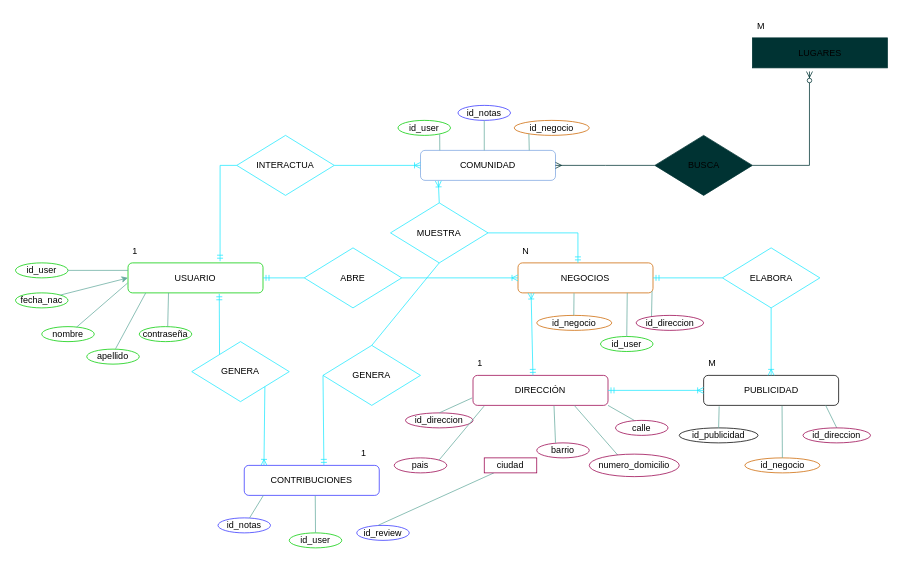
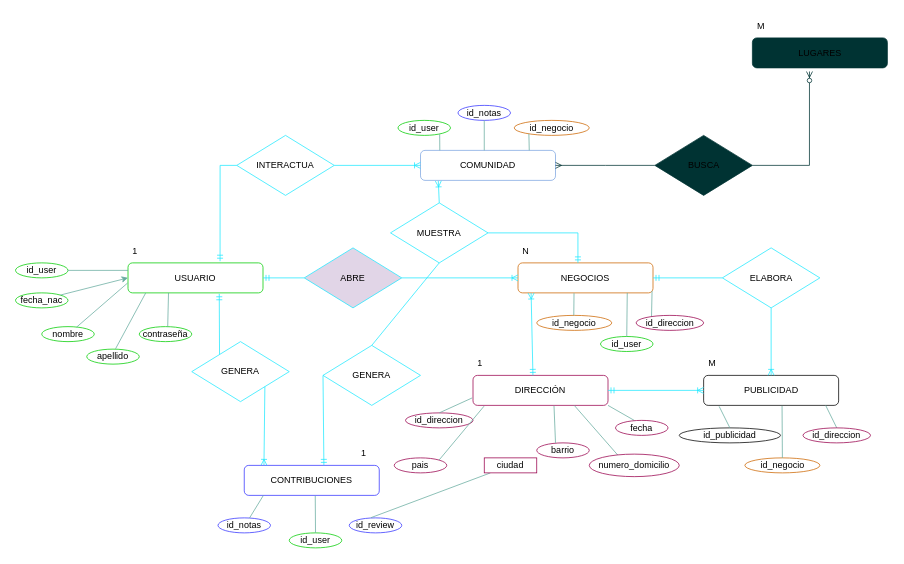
node "LUGARES": shape rectangle -> rounded rectangle
node "ABRE": fillcolor #ffffff -> #e1d5e7
node "calle": label "calle" -> "fecha"
node "id_publicidad": size 79x15 -> 101x15
node "id_review": moved (383, 533) -> (375, 525)
